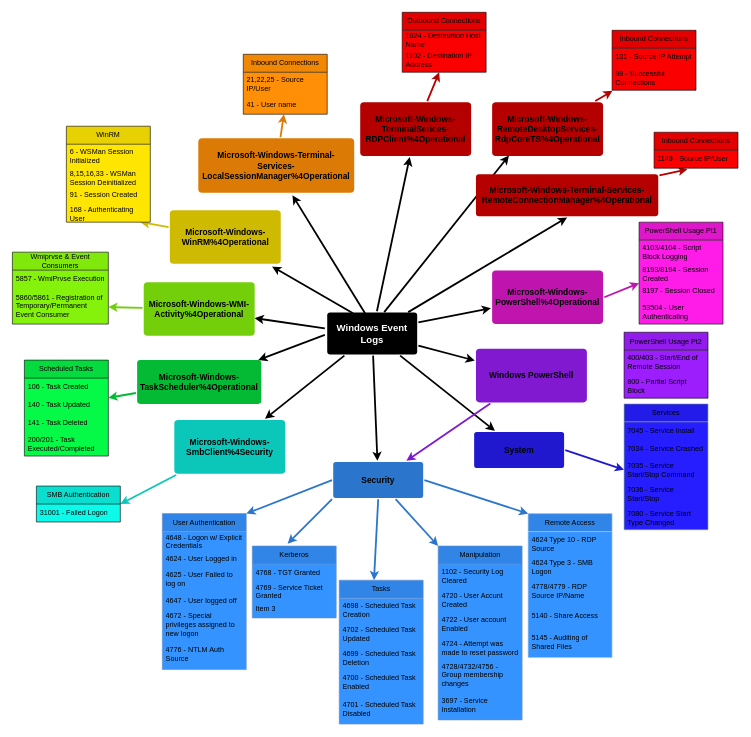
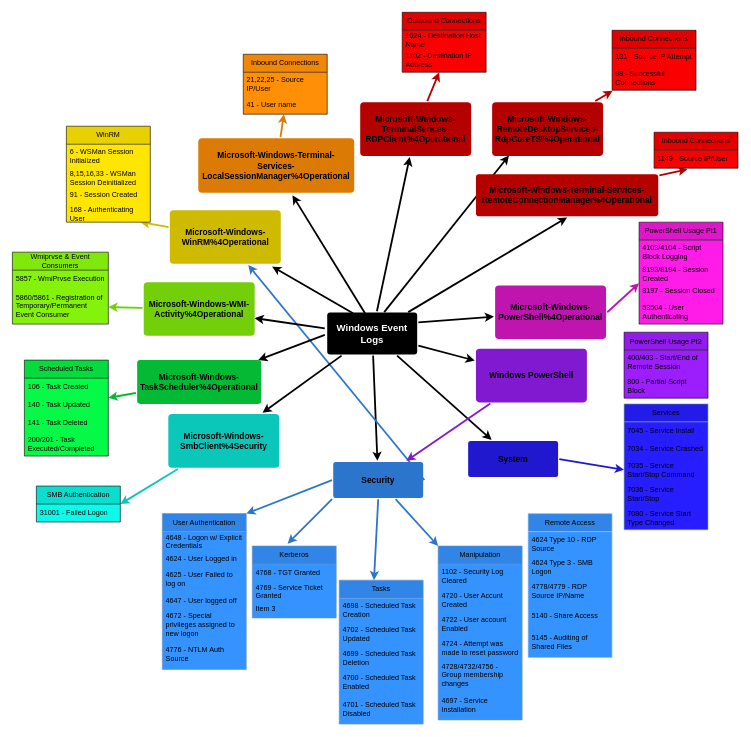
node "Microsoft-Windows-PowerShell%4Operational": moved (548, 297) -> (551, 312)
node "Microsoft-Windows-SmbClient%4Security": moved (230, 447) -> (224, 441)
node "System": moved (519, 450) -> (513, 459)
edge "Security" -> "Remote Access": now "Security" -> "Microsoft-Windows-WinRM%4Operational"
node "3697 - Service Installation": label "3697 - Service Installation" -> "4697 - Service Installation"
